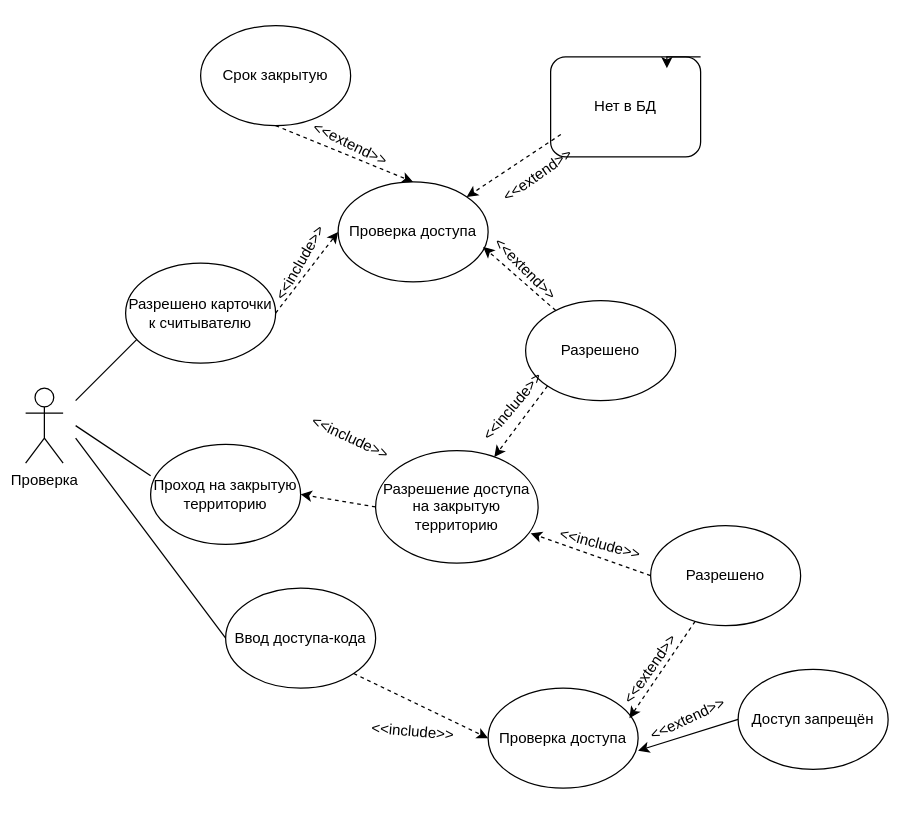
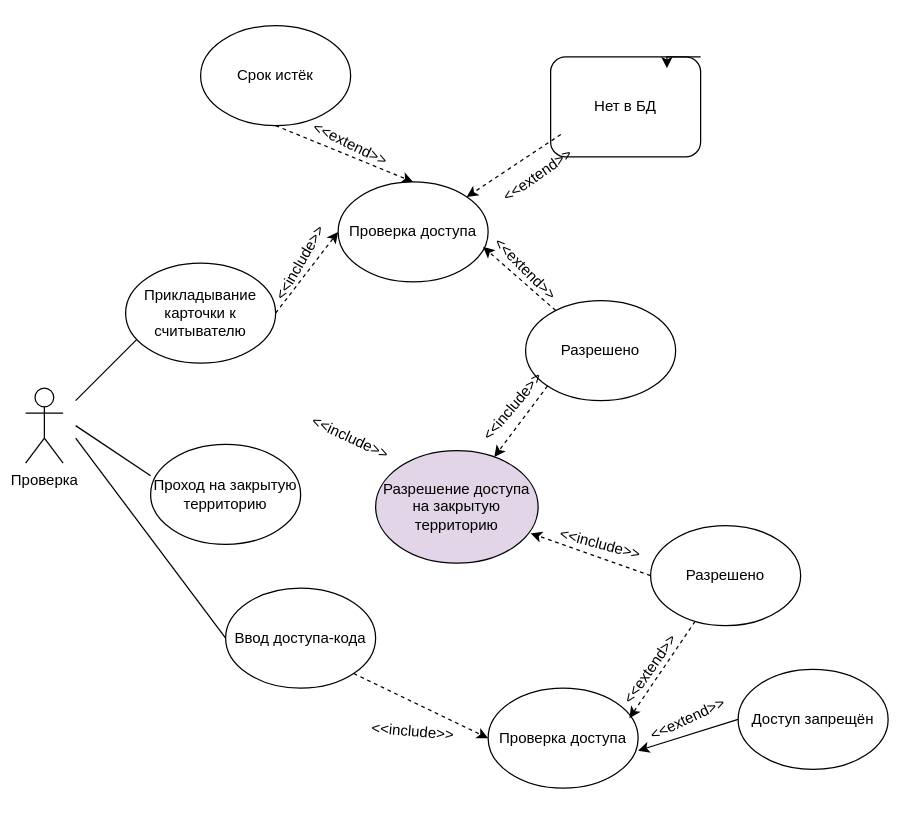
node "Срок закрытую": label "Срок закрытую" -> "Срок истёк"
node "Разрешено карточки к считывателю": label "Разрешено карточки к считывателю" -> "Прикладывание карточки к считывателю"
edge "Разрешение доступа на закрытую территорию" -> "Проход на закрытую территорию": removed
node "Разрешение доступа на закрытую территорию": fillcolor #ffffff -> #e1d5e7
